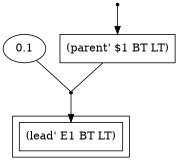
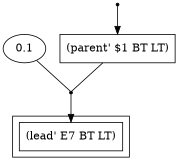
node "(lead' E1 BT LT)": label "(lead' E1 BT LT)" -> "(lead' E7 BT LT)"
